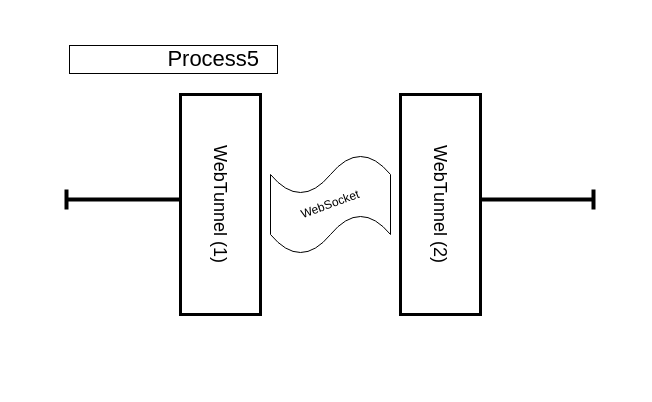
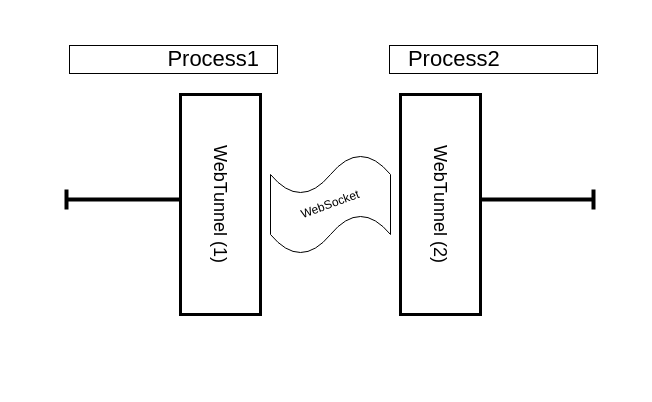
node "Process5": label "Process5" -> "Process1"
node "Process2": added
